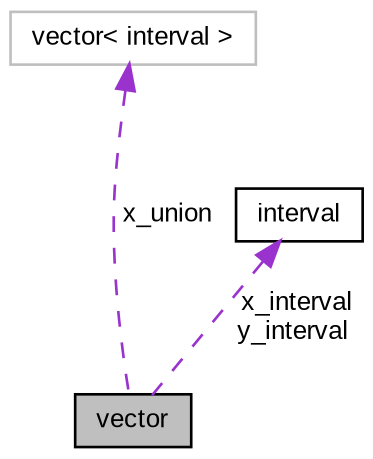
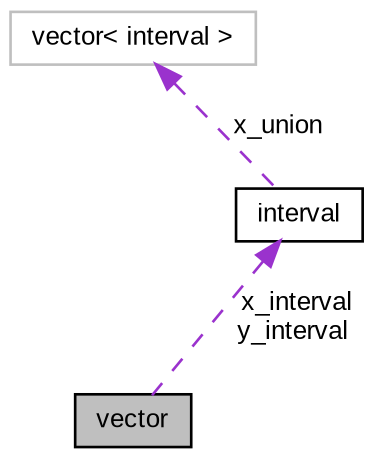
edge "vector" -> "vector< interval >": now "interval" -> "vector< interval >"
